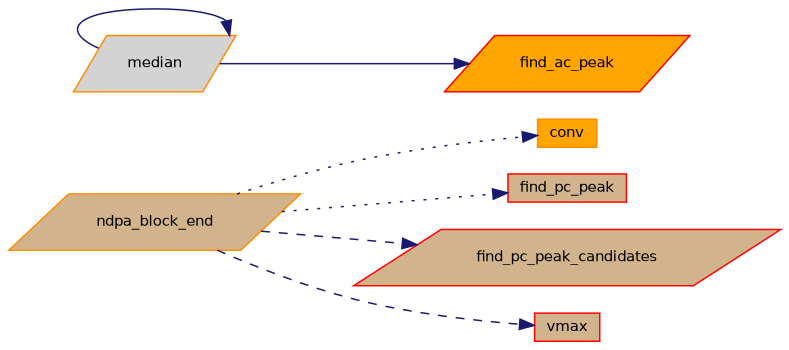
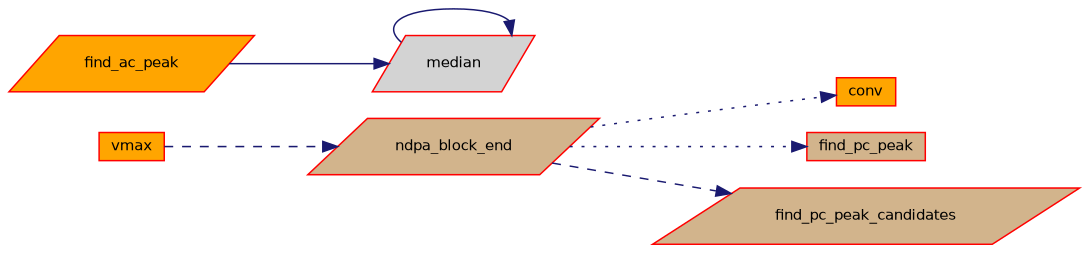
node "median": color darkorange -> red
edge "median" -> "find_ac_peak": reversed
node "conv": color darkorange -> red
node "ndpa_block_end": color darkorange -> red
edge "ndpa_block_end" -> "vmax": reversed
node "vmax": fillcolor tan -> orange
